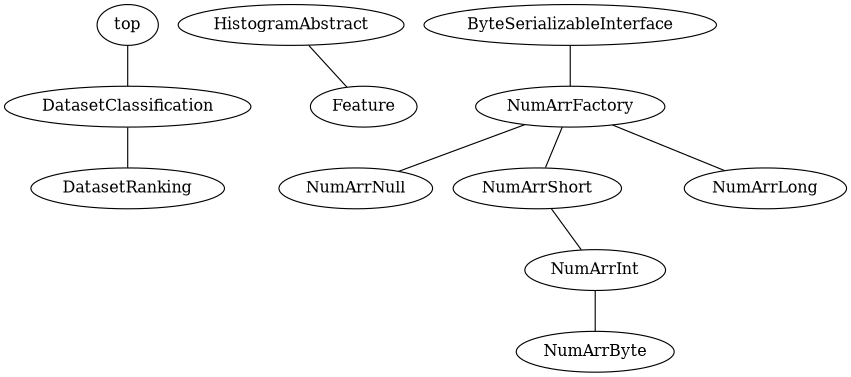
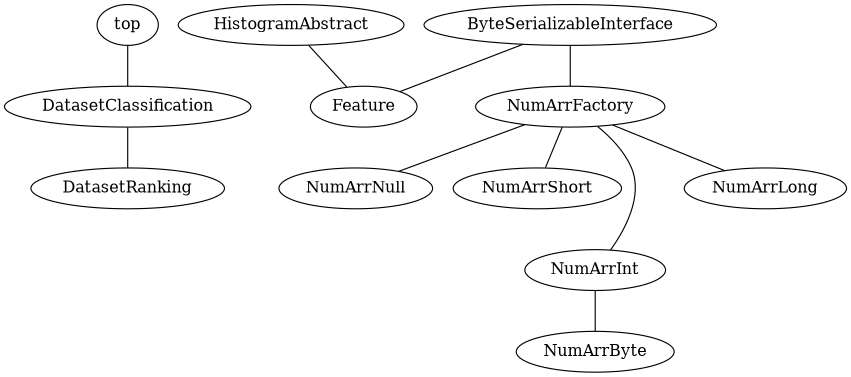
edge "ByteSerializableInterface" -- "Feature": added
edge "NumArrShort" -- "NumArrInt": now "NumArrFactory" -- "NumArrInt"
